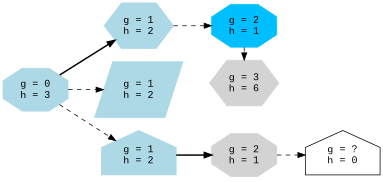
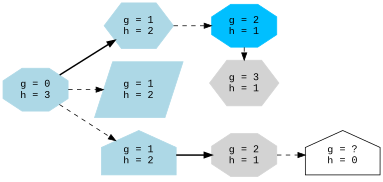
node "g = 3 h = 6": label "g = 3 h = 6" -> "g = 3 h = 1"
